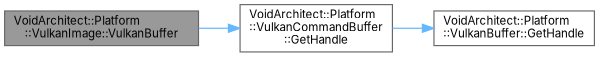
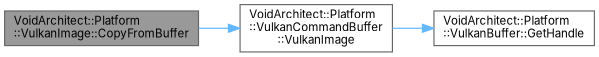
node "VoidArchitect::Platform ::VulkanImage::VulkanBuffer": label "VoidArchitect::Platform ::VulkanImage::VulkanBuffer" -> "VoidArchitect::Platform ::VulkanImage::CopyFromBuffer"
node "VoidArchitect::Platform ::VulkanCommandBuffer ::GetHandle": label "VoidArchitect::Platform ::VulkanCommandBuffer ::GetHandle" -> "VoidArchitect::Platform ::VulkanCommandBuffer ::VulkanImage"
